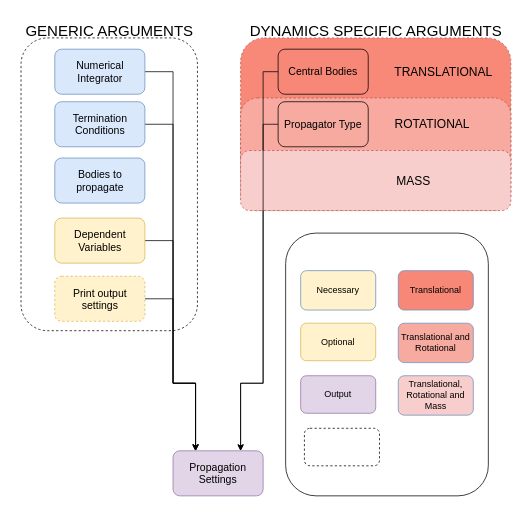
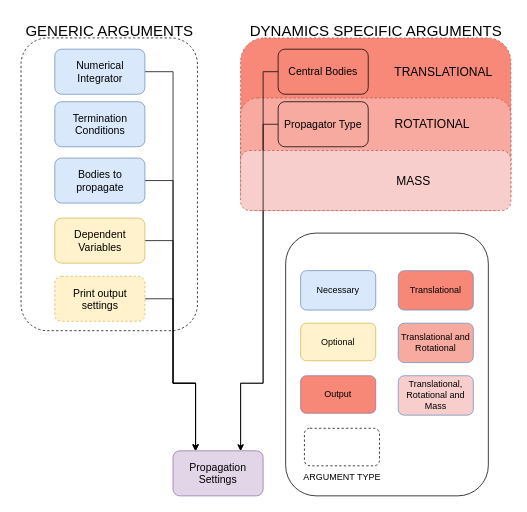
edge "Termination Conditions" -> "Propagation Settings": removed
edge "Bodies to propagate" -> "Propagation Settings": added
node "Necessary": fillcolor #fff2cc -> #dae8fc
node "Output": fillcolor #e1d5e7 -> #f78777
node "ARGUMENT TYPE": added
